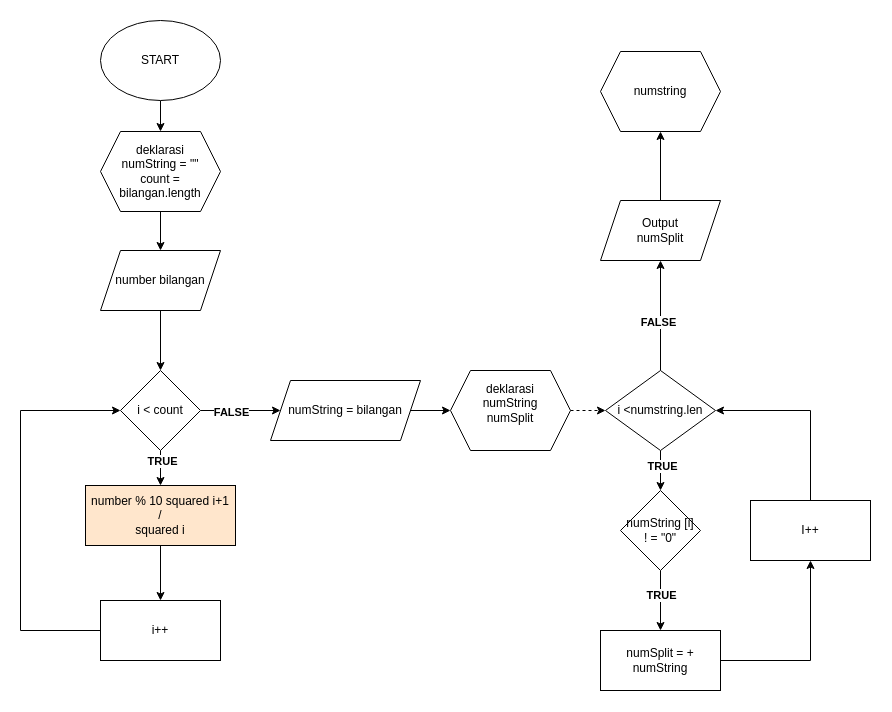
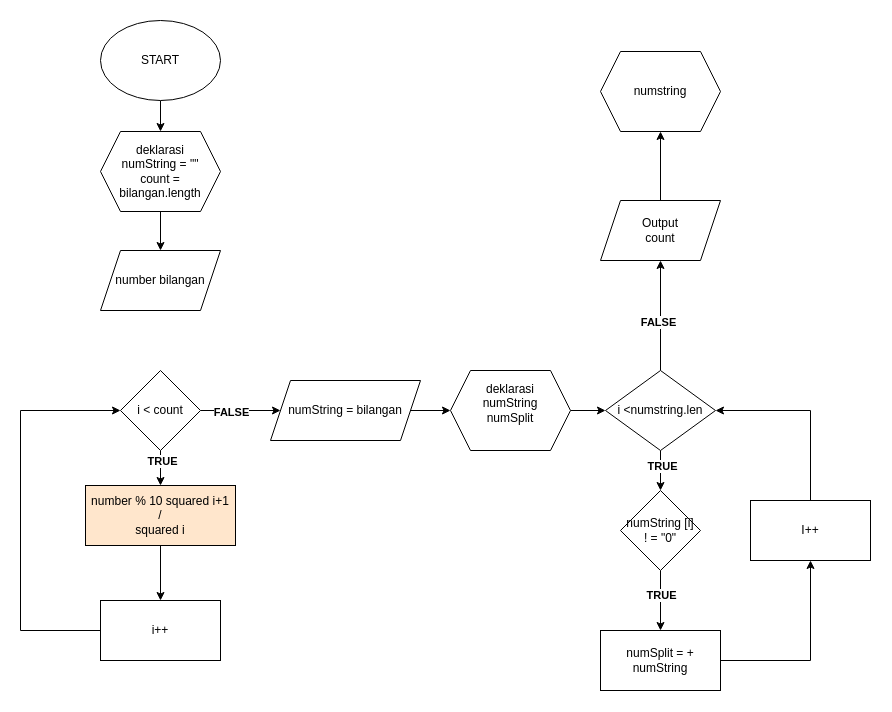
node "Output numSplit": label "Output numSplit" -> "Output count"
edge "number bilangan" -> "i < count": removed
edge "deklarasi numString numSplit" -> "i <numstring.len": style dashed -> solid
